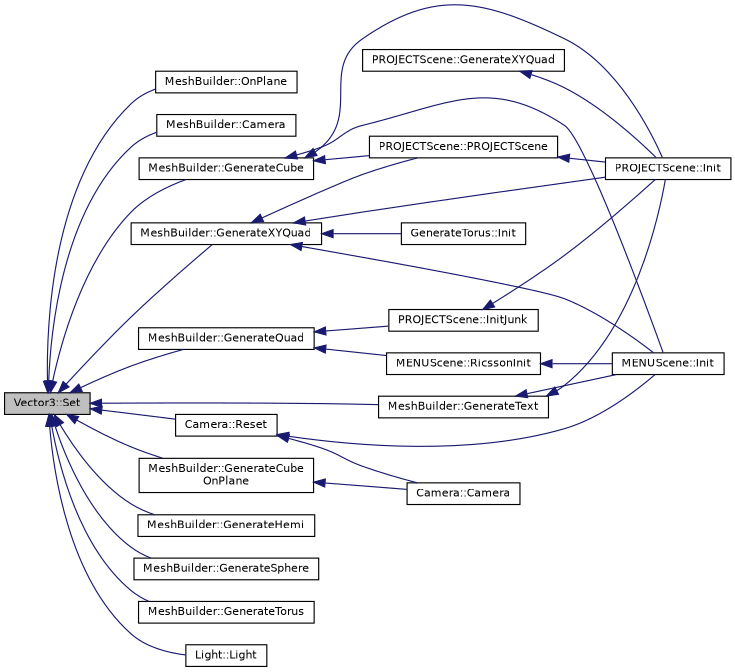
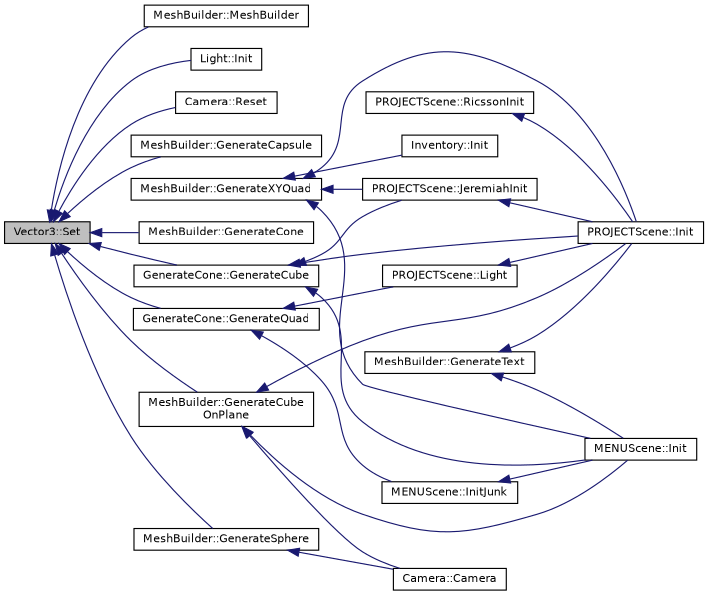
node "PROJECTScene::GenerateXYQuad": label "PROJECTScene::GenerateXYQuad" -> "PROJECTScene::RicssonInit"
node "MeshBuilder::OnPlane": label "MeshBuilder::OnPlane" -> "MeshBuilder::GenerateCapsule"
node "MeshBuilder::Camera": label "MeshBuilder::Camera" -> "MeshBuilder::GenerateCone"
node "PROJECTScene::PROJECTScene": label "PROJECTScene::PROJECTScene" -> "PROJECTScene::JeremiahInit"
node "MeshBuilder::GenerateCube": label "MeshBuilder::GenerateCube" -> "GenerateCone::GenerateCube"
node "GenerateTorus::Init": label "GenerateTorus::Init" -> "Inventory::Init"
edge "MeshBuilder::GenerateXYQuad" -> "Vector3::Set": removed
node "PROJECTScene::InitJunk": label "PROJECTScene::InitJunk" -> "PROJECTScene::Light"
edge "PROJECTScene::Init" -> "MeshBuilder::GenerateCube OnPlane": added
node "MeshBuilder::GenerateQuad": label "MeshBuilder::GenerateQuad" -> "GenerateCone::GenerateQuad"
node "MENUScene::RicssonInit": label "MENUScene::RicssonInit" -> "MENUScene::InitJunk"
edge "MeshBuilder::GenerateText" -> "Vector3::Set": removed
edge "MENUScene::Init" -> "Camera::Reset": now "MENUScene::Init" -> "MeshBuilder::GenerateCube OnPlane"
edge "Camera::Camera" -> "Camera::Reset": now "Camera::Camera" -> "MeshBuilder::GenerateSphere"
node "MeshBuilder::GenerateHemi": removed
node "MeshBuilder::GenerateTorus": label "MeshBuilder::GenerateTorus" -> "MeshBuilder::MeshBuilder"
node "Light::Light": label "Light::Light" -> "Light::Init"
